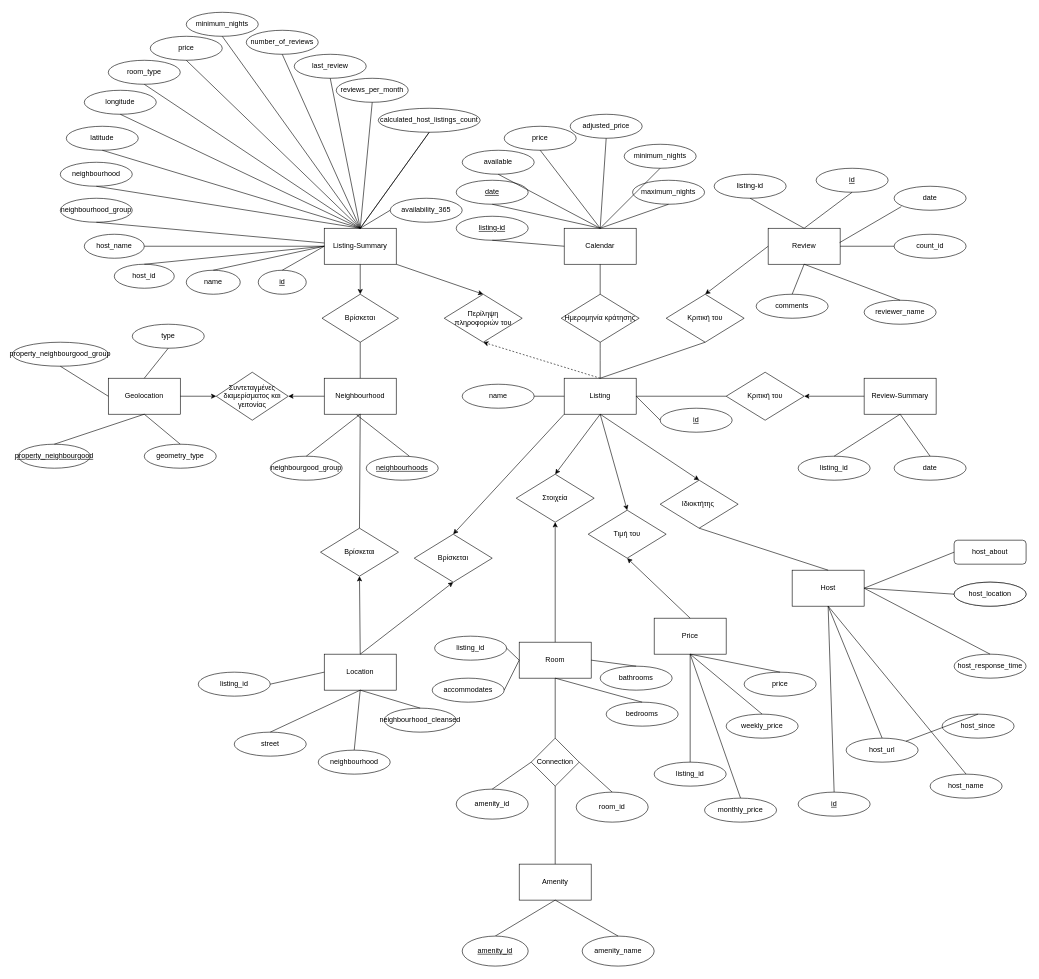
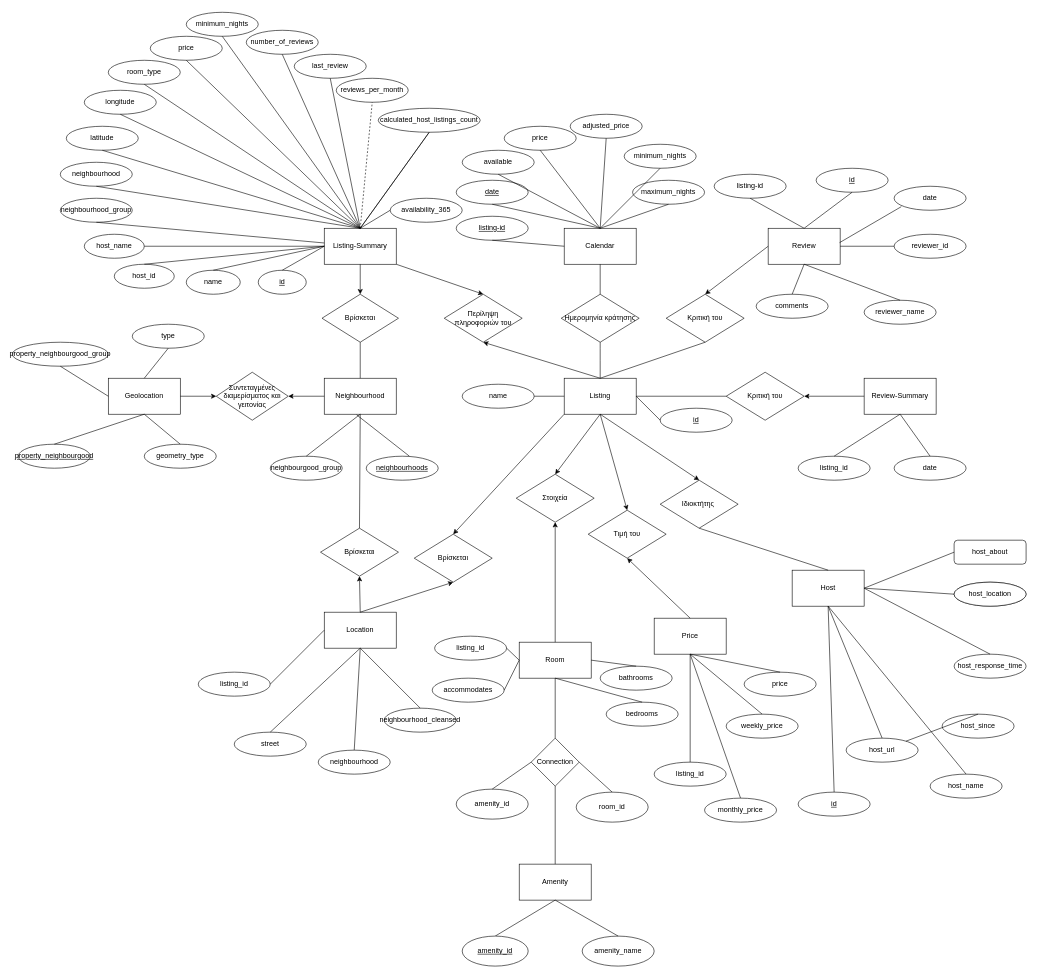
edge "reviews_per_month" -- "Listing-Summary": style solid -> dashed
node "count_id": label "count_id" -> "reviewer_id"
edge "Listing" -> "Περίληψη πληροφοριών του": style dashed -> solid
node "Location": moved (360, 672) -> (360, 630)
